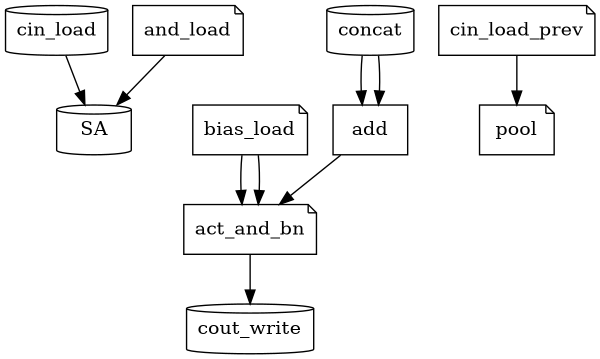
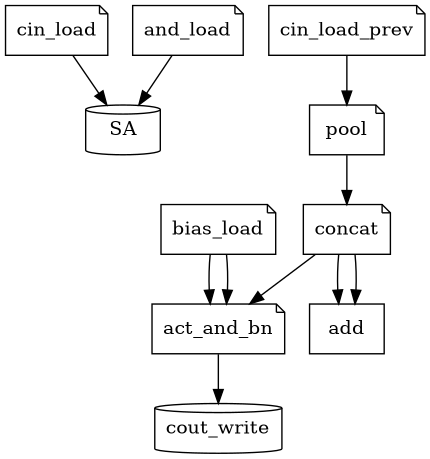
node "cin_load": shape cylinder -> note
node "concat": shape cylinder -> note
edge "pool" -> "concat": added
edge "add" -> "act_and_bn": now "concat" -> "act_and_bn"
